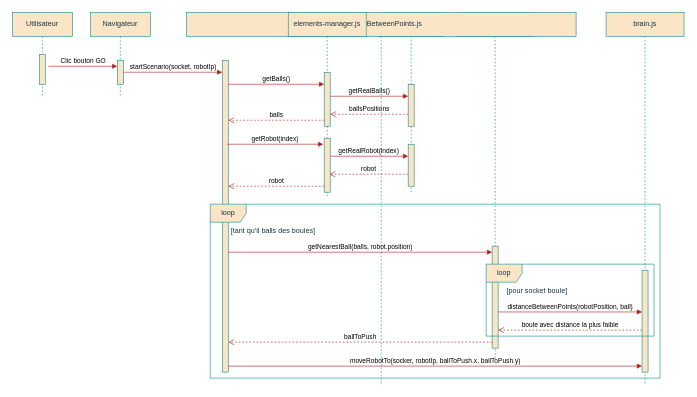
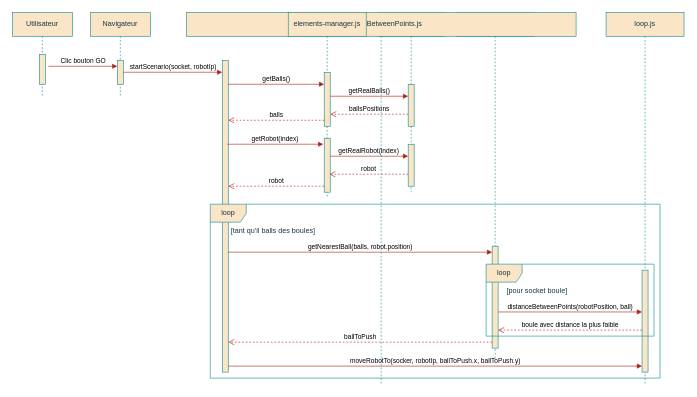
node "brain.js": label "brain.js" -> "loop.js"
